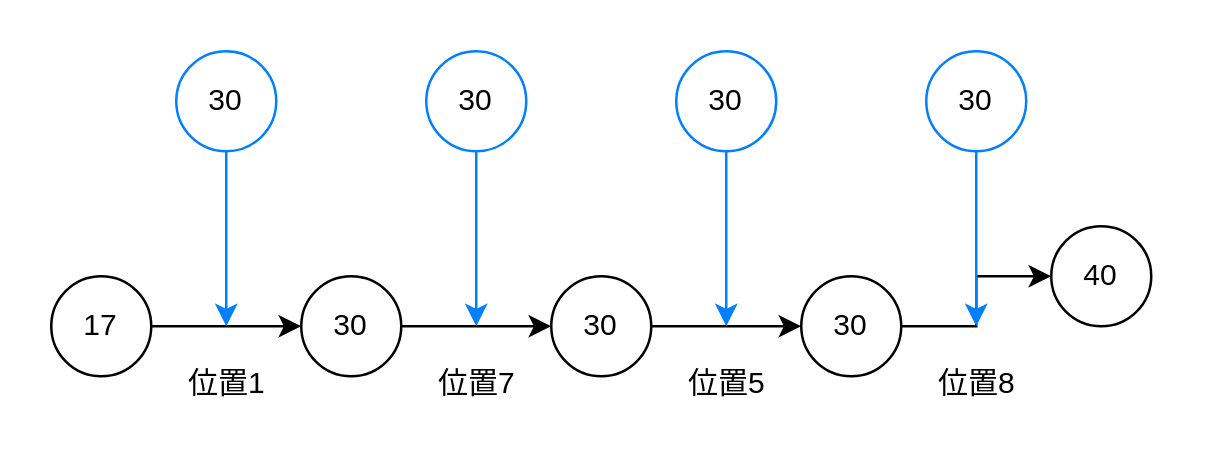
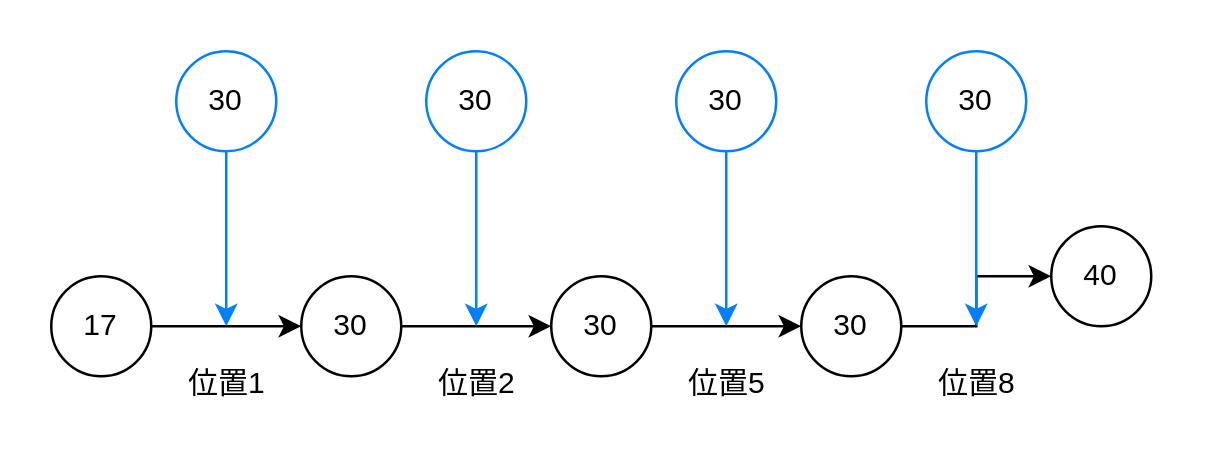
node "位置7": label "位置7" -> "位置2"
